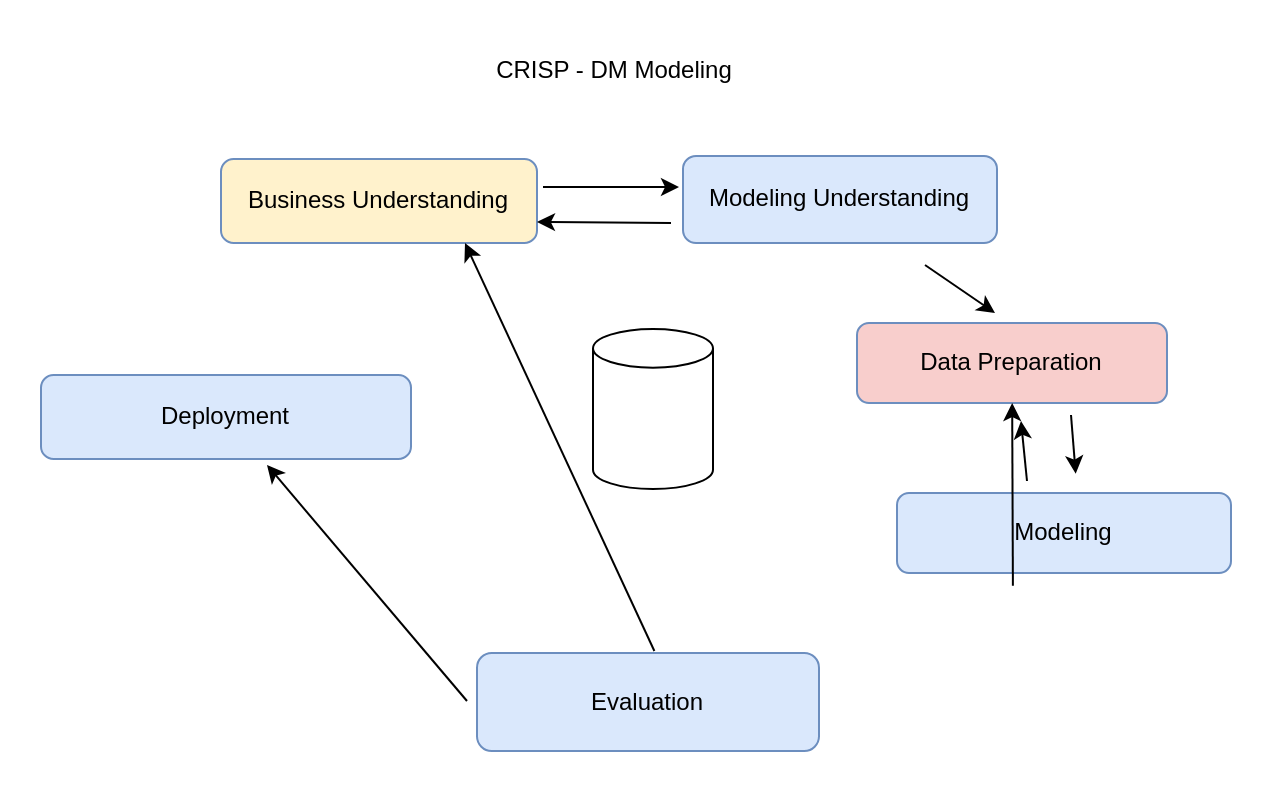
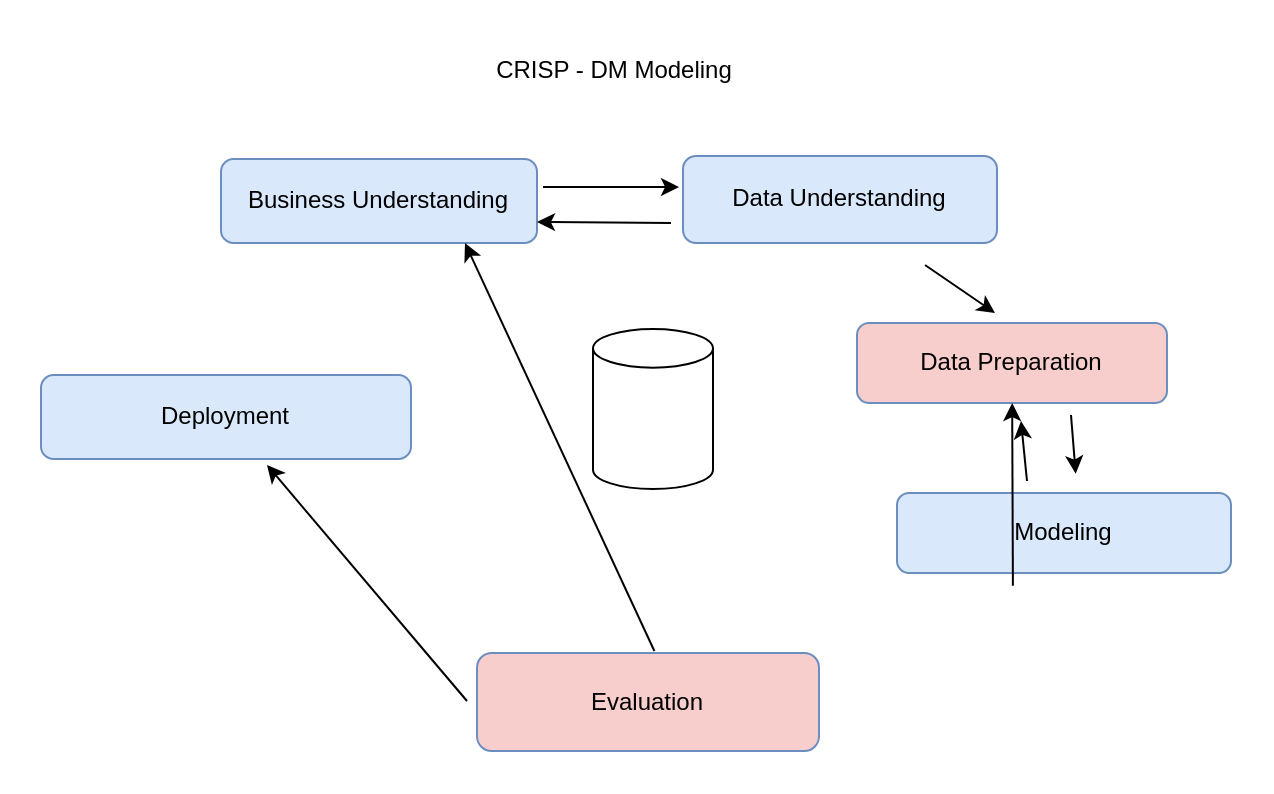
node "Modeling Understanding": label "Modeling Understanding" -> "Data Understanding"
node "Business Understanding": fillcolor #fff2cc -> #dae8fc
node "Evaluation": fillcolor #dae8fc -> #f8cecc
